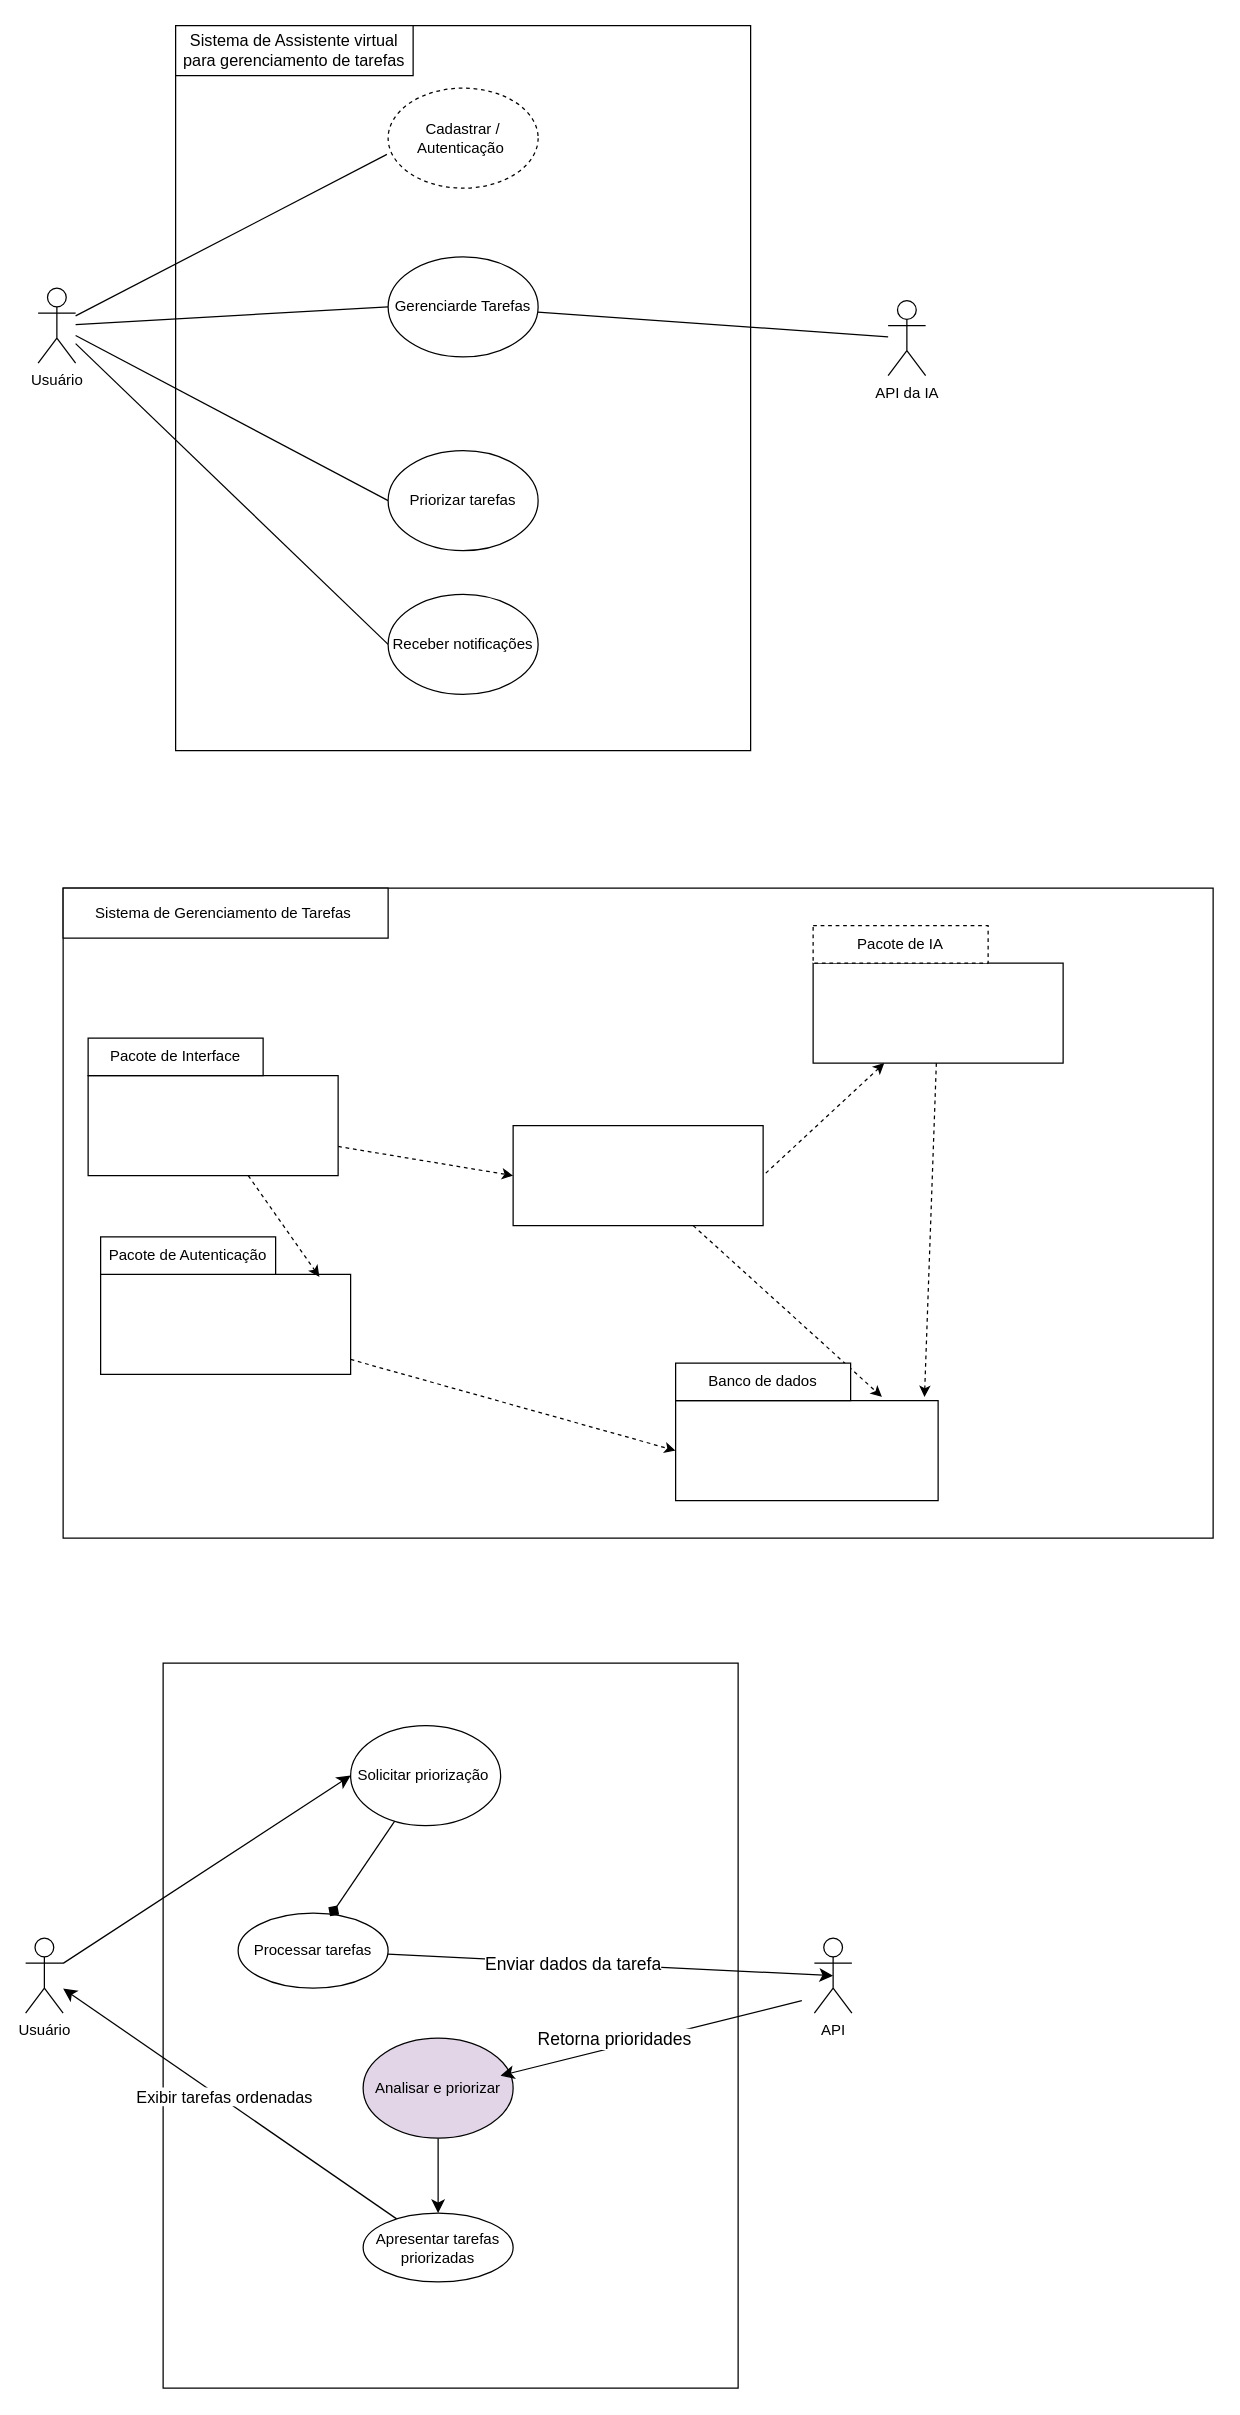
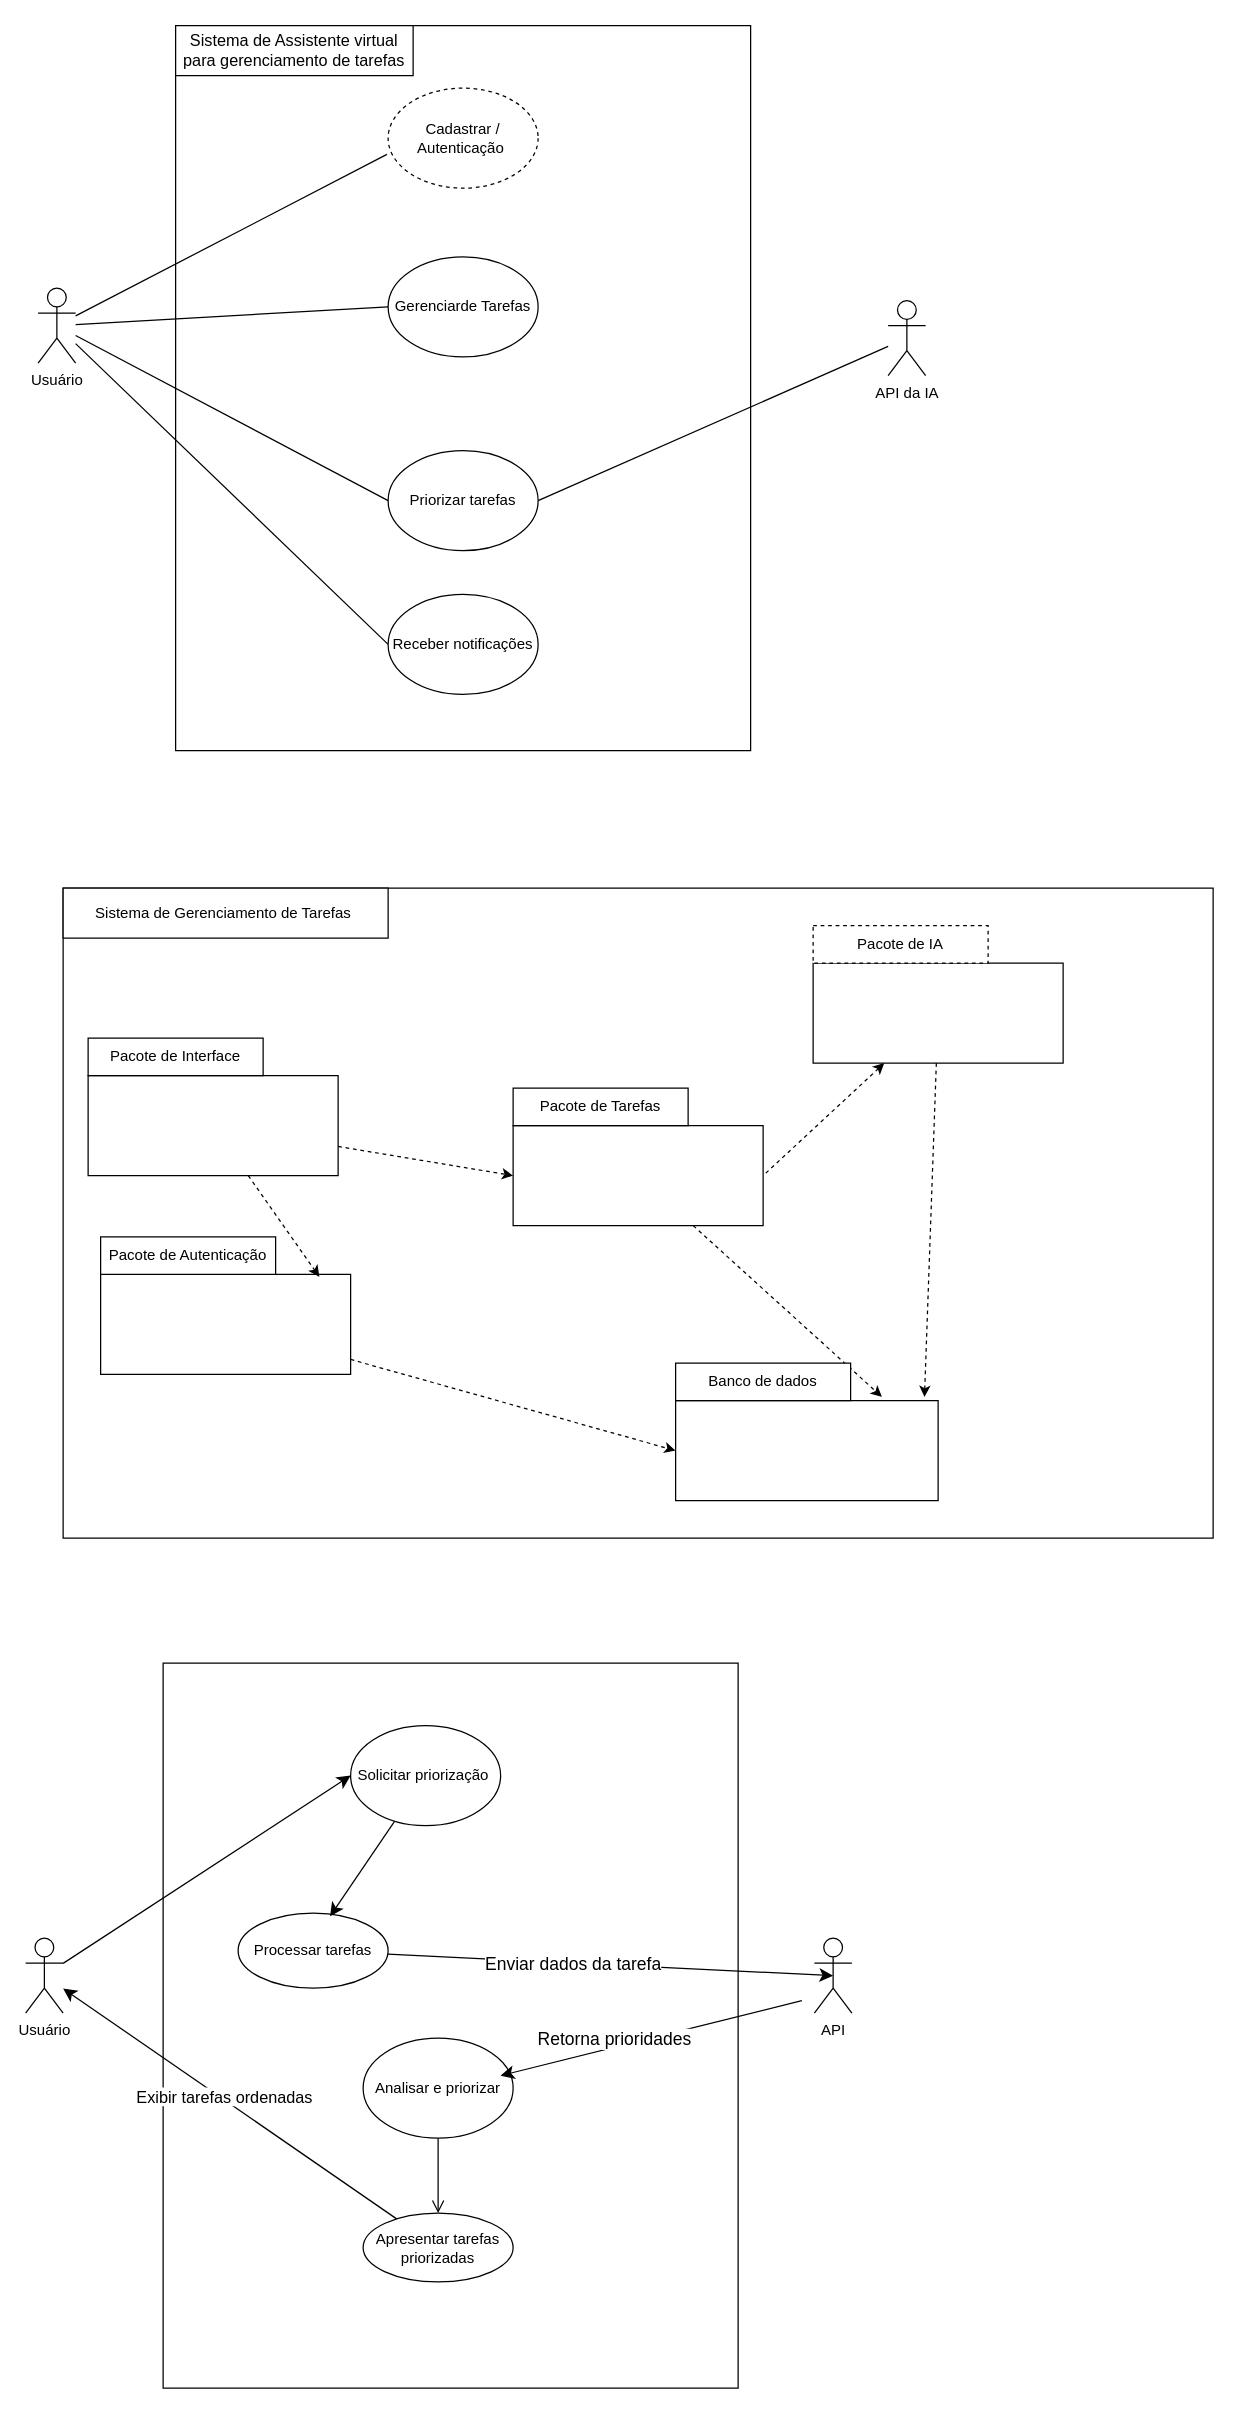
edge "Gerenciarde Tarefas" -- "API da IA": now "Priorizar tarefas" -- "API da IA"
node "Pacote de Tarefas": added
edge "Solicitar priorização" -> "Processar tarefas": arrowhead diamond -> classic
node "Analisar e priorizar": fillcolor #e1d5e7 -> #ffffff
edge "Analisar e priorizar" -> "Apresentar tarefas priorizadas": arrowhead classic -> open
